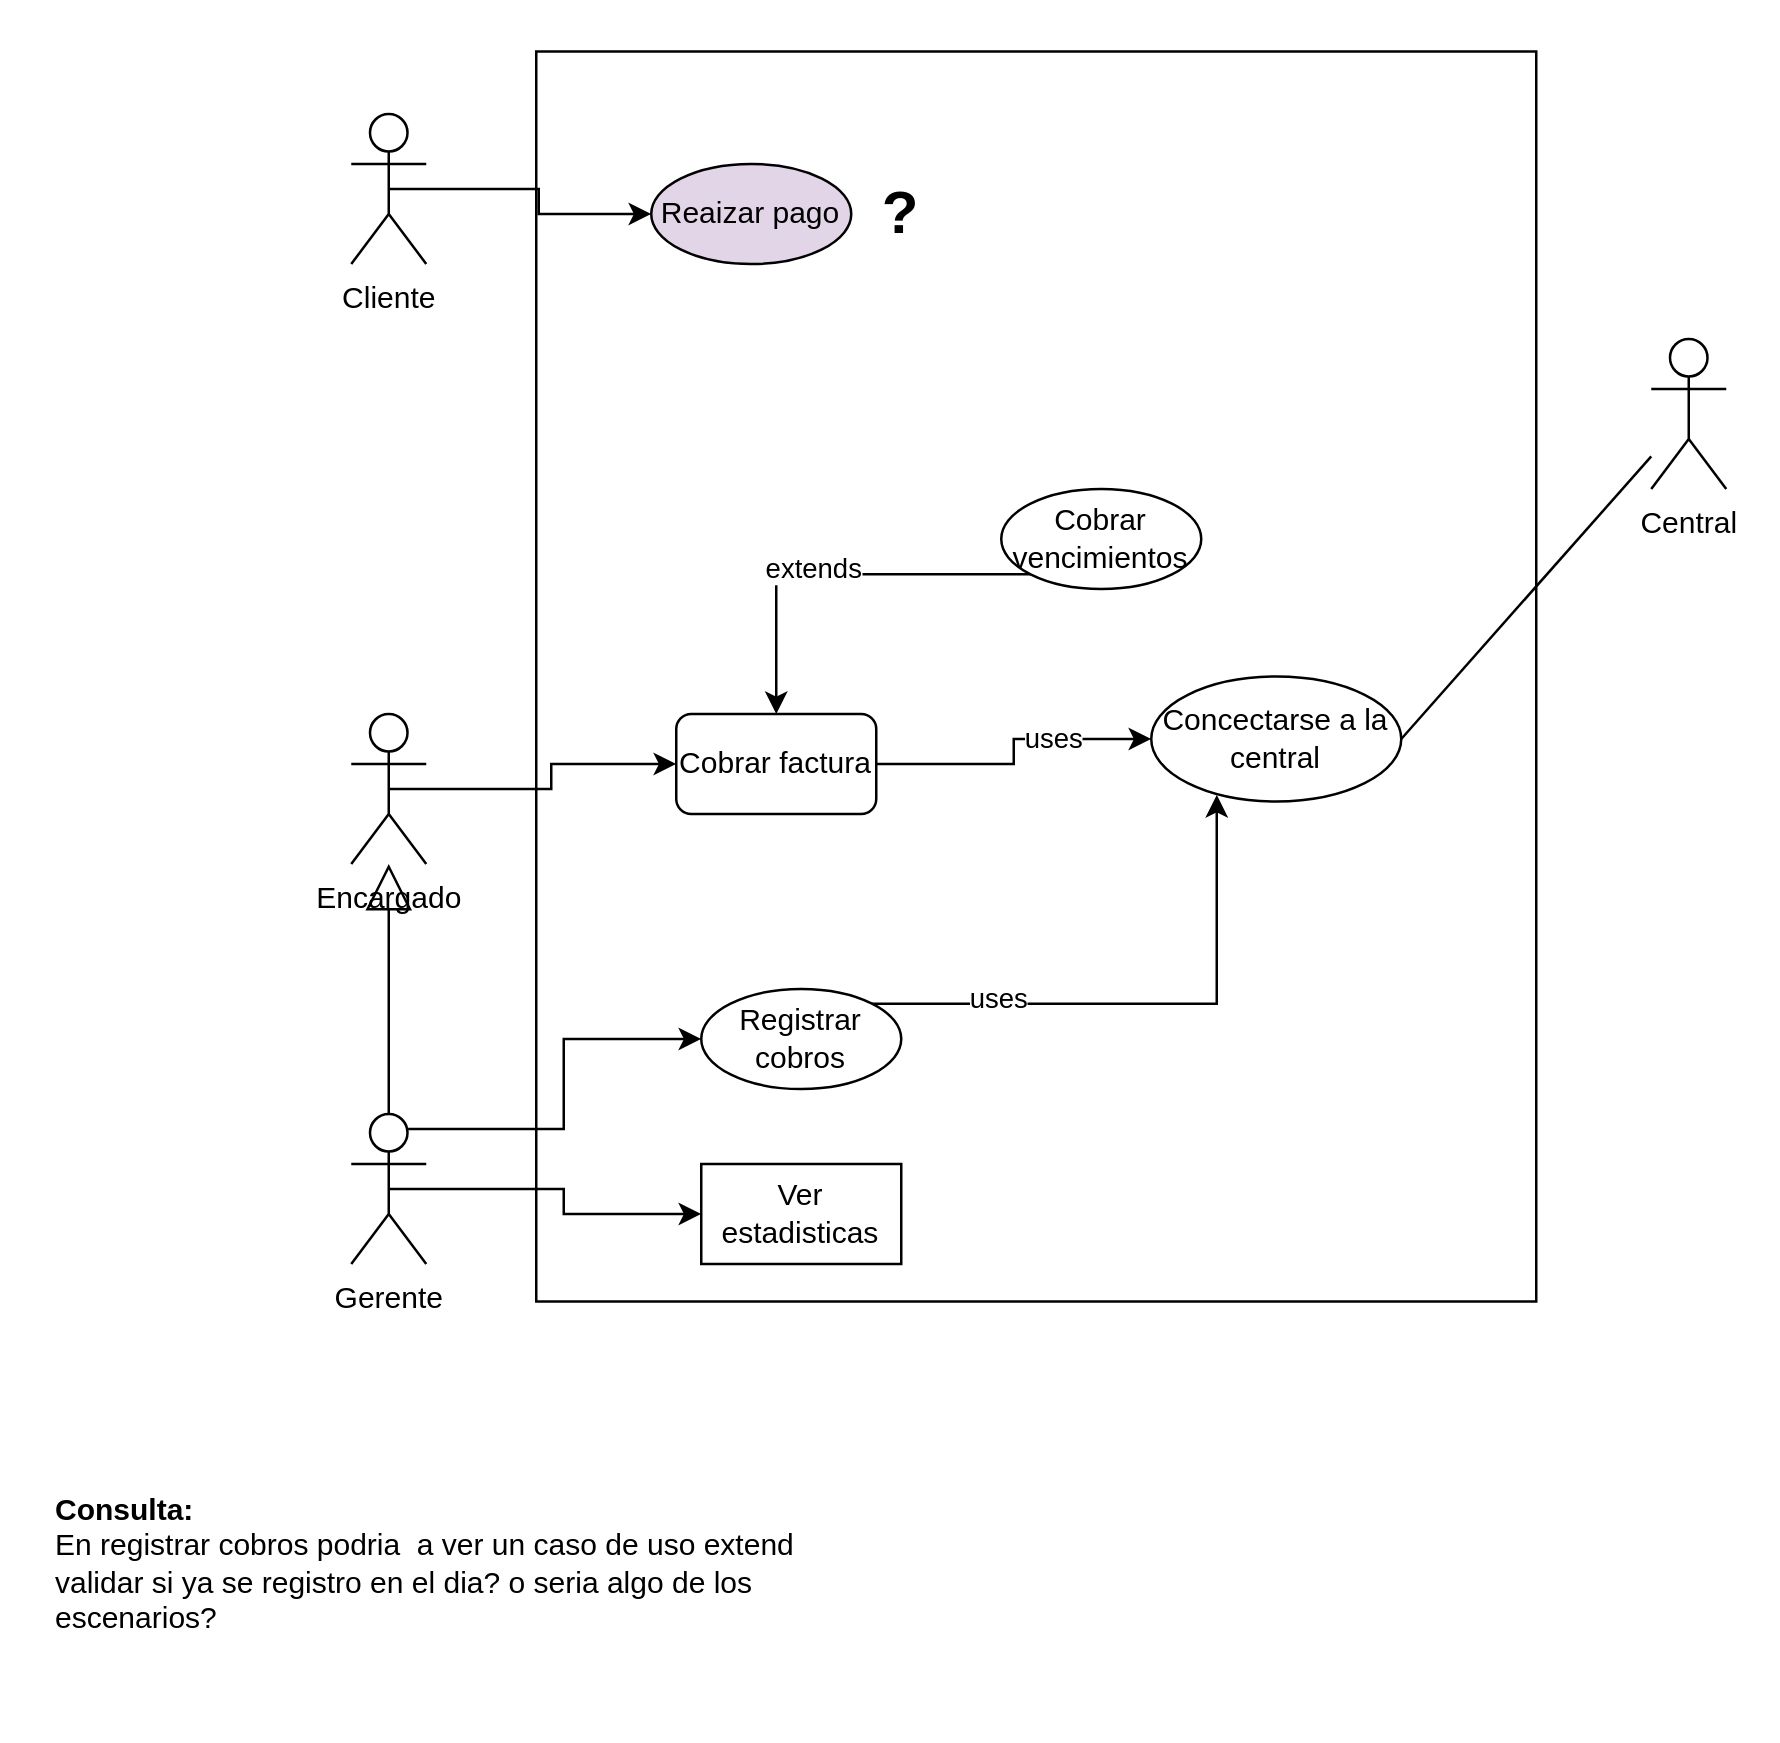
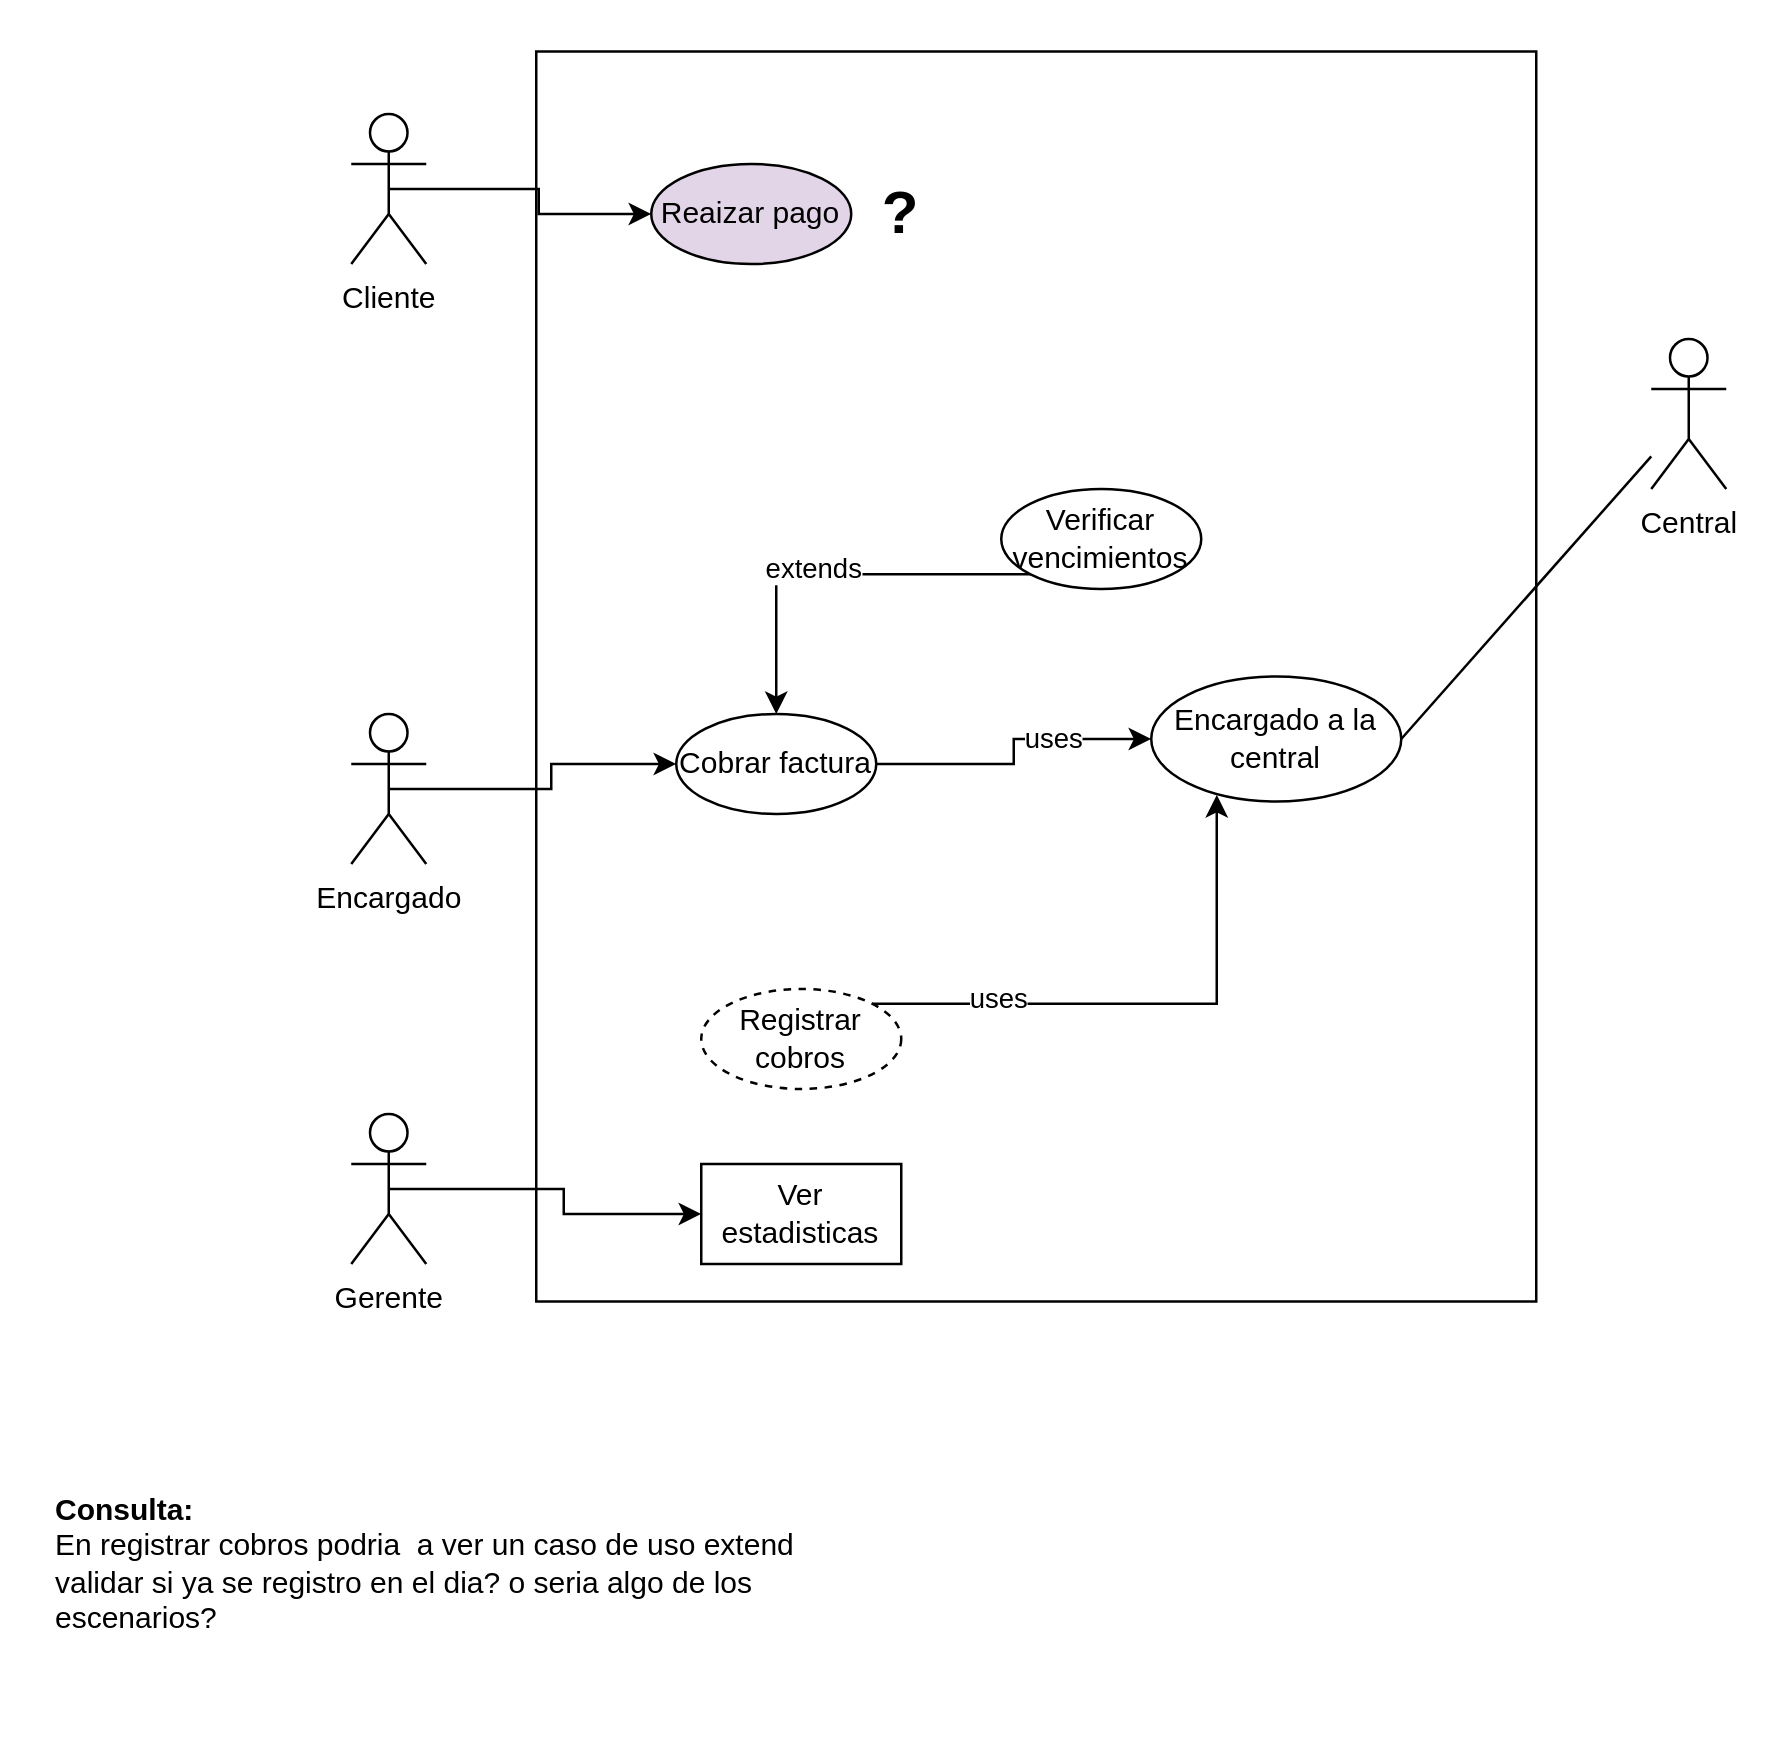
node "Cobrar vencimientos": label "Cobrar vencimientos" -> "Verificar vencimientos"
node "Concectarse a la central": label "Concectarse a la central" -> "Encargado a la central"
node "Cobrar factura": shape rounded rectangle -> ellipse
edge "Gerente" -> "Encargado": removed
node "Registrar cobros": style solid -> dashed
edge "Gerente" -> "Registrar cobros": removed
